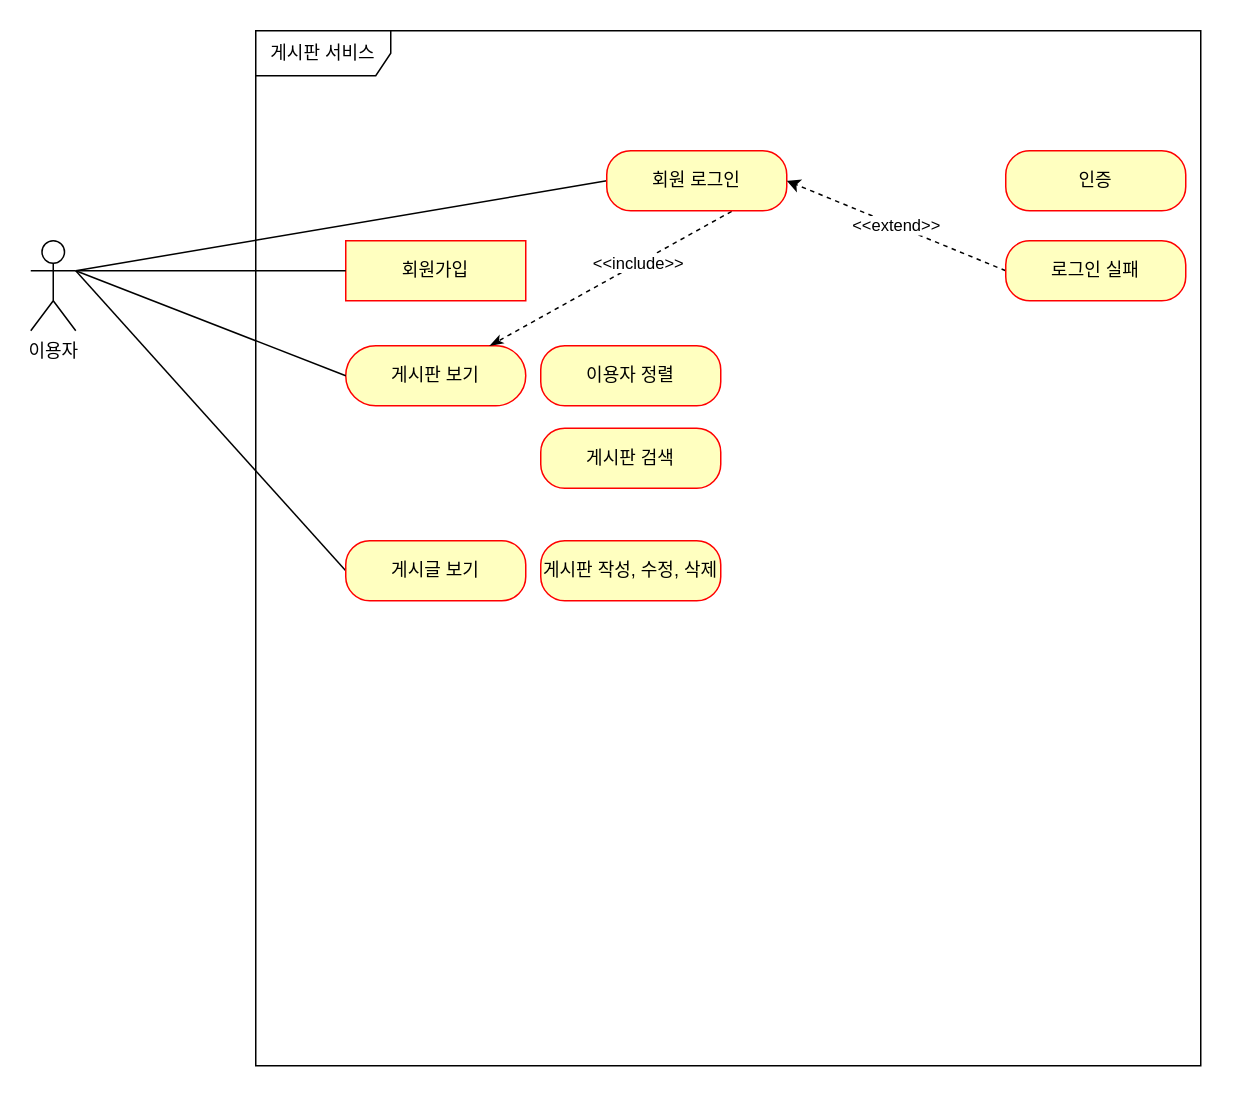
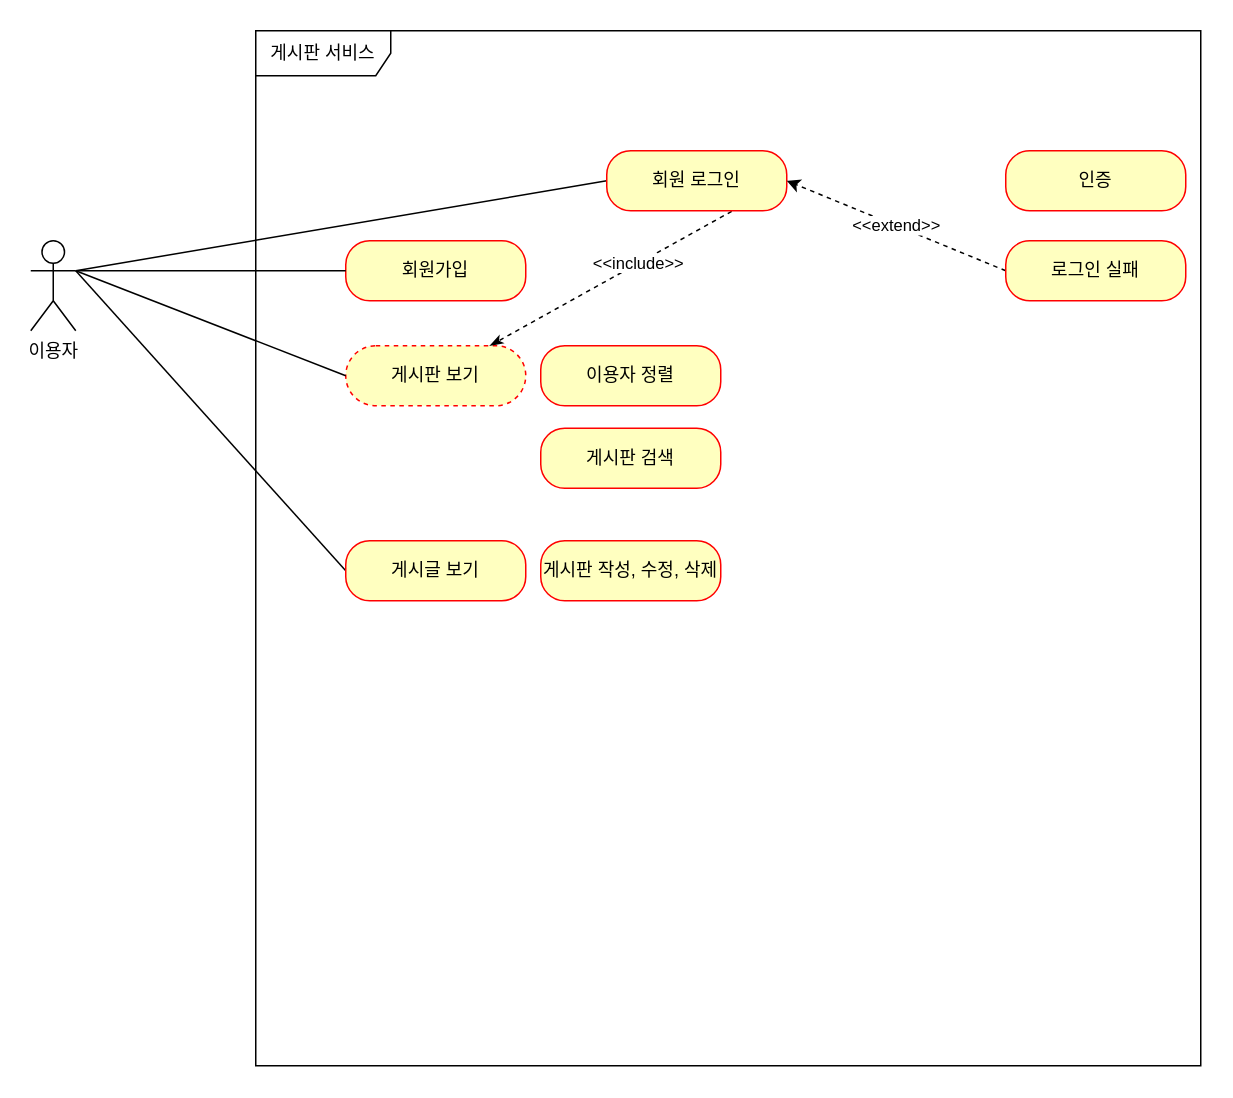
node "회원가입": shape rectangle -> rounded rectangle
node "게시판 보기": style solid -> dashed
